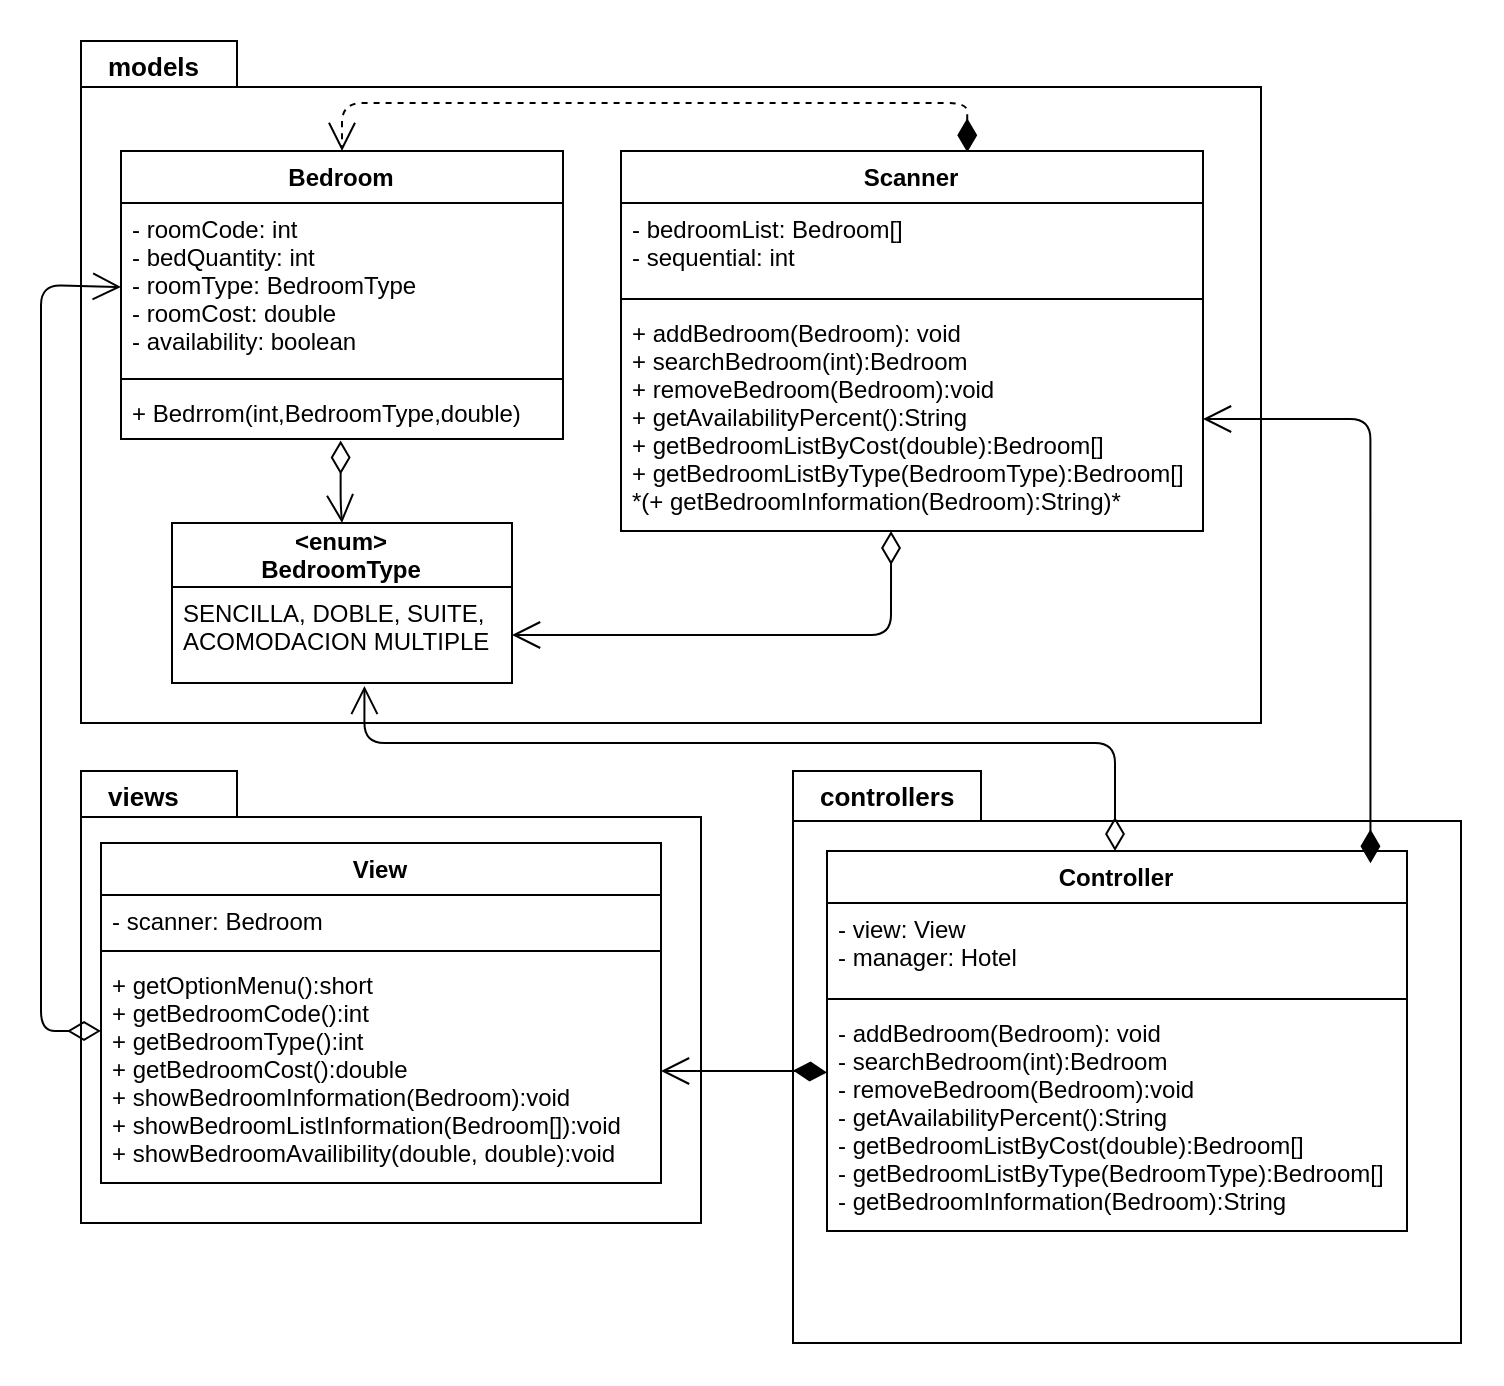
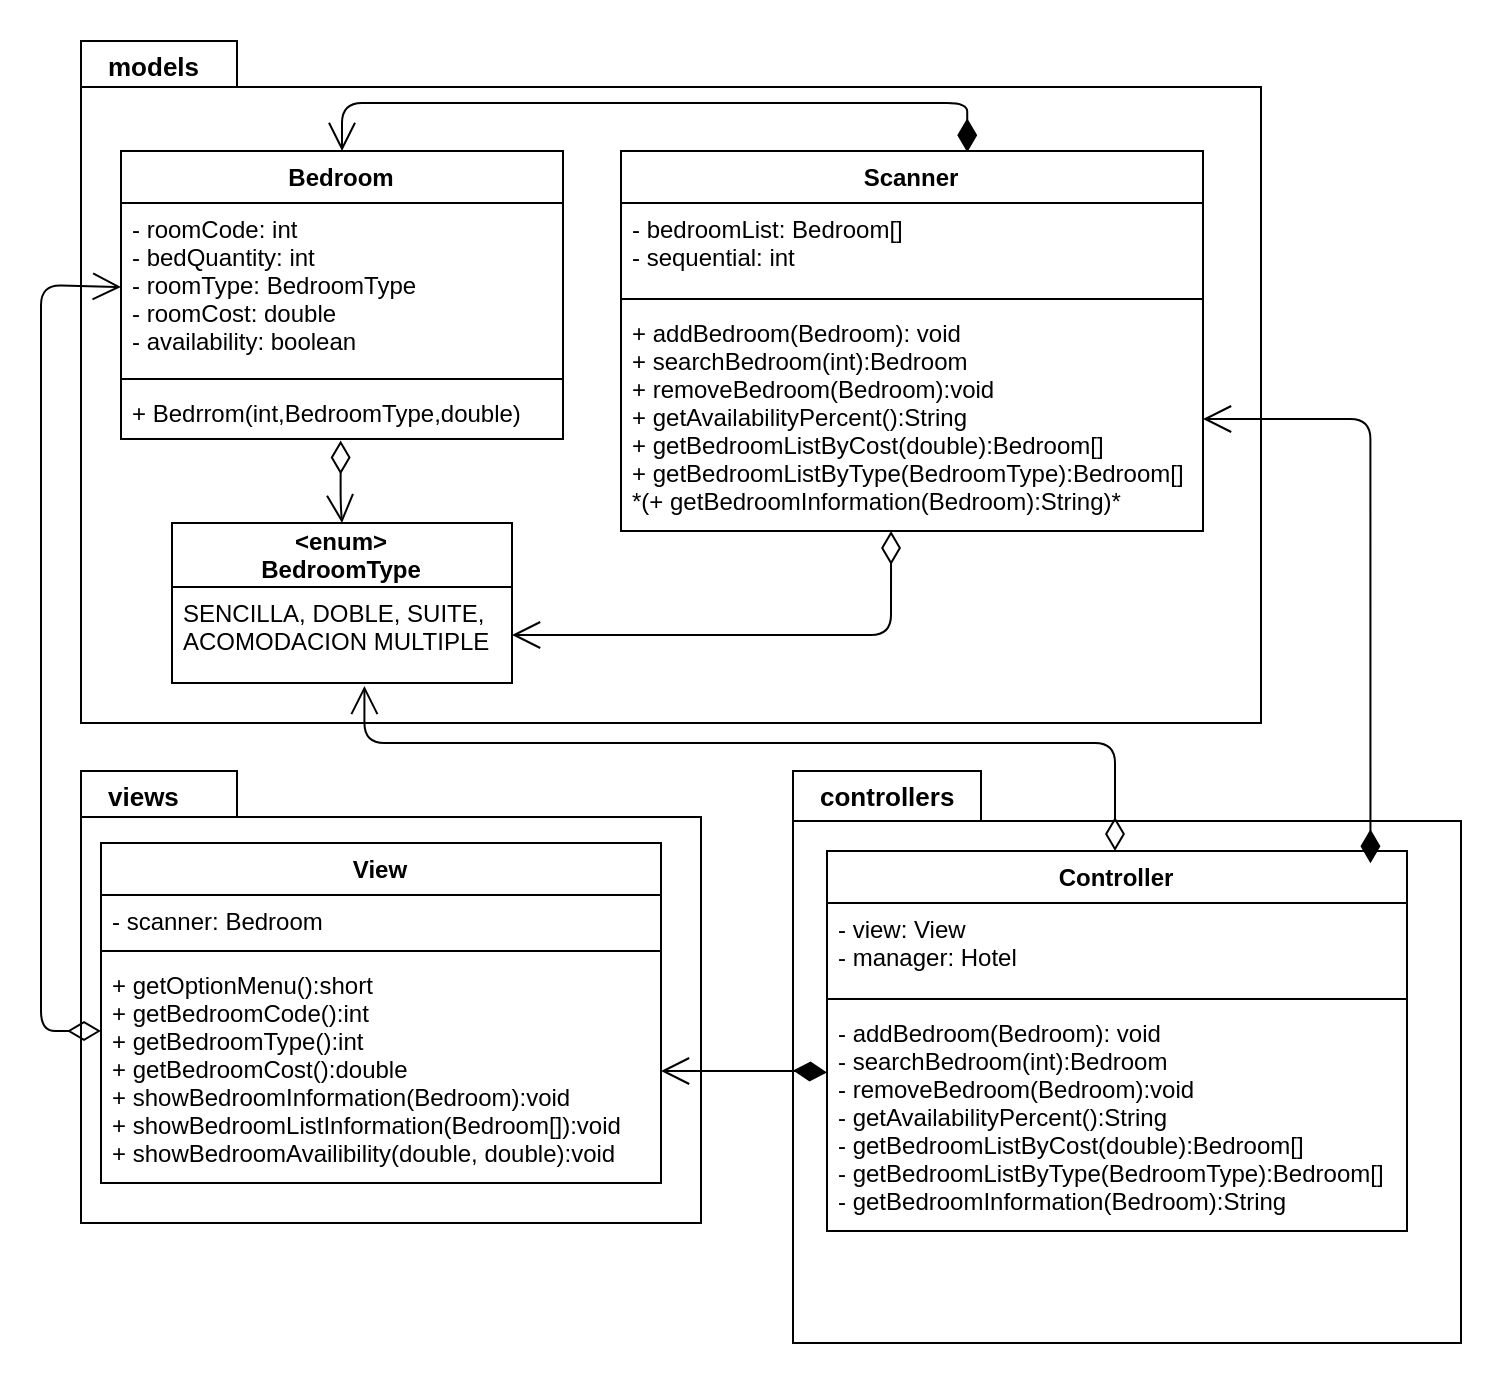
edge "Bedroom" -- "Scanner": style dashed -> solid
